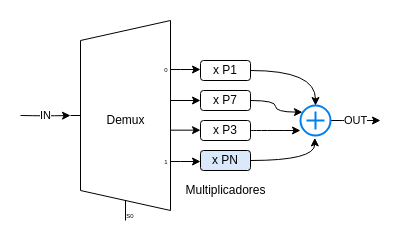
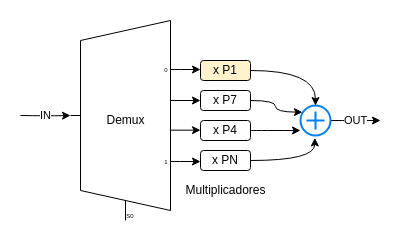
node "x P1": fillcolor #ffffff -> #fff2cc
node "x P3": label "x P3" -> "x P4"
node "x PN": fillcolor #dae8fc -> #ffffff
